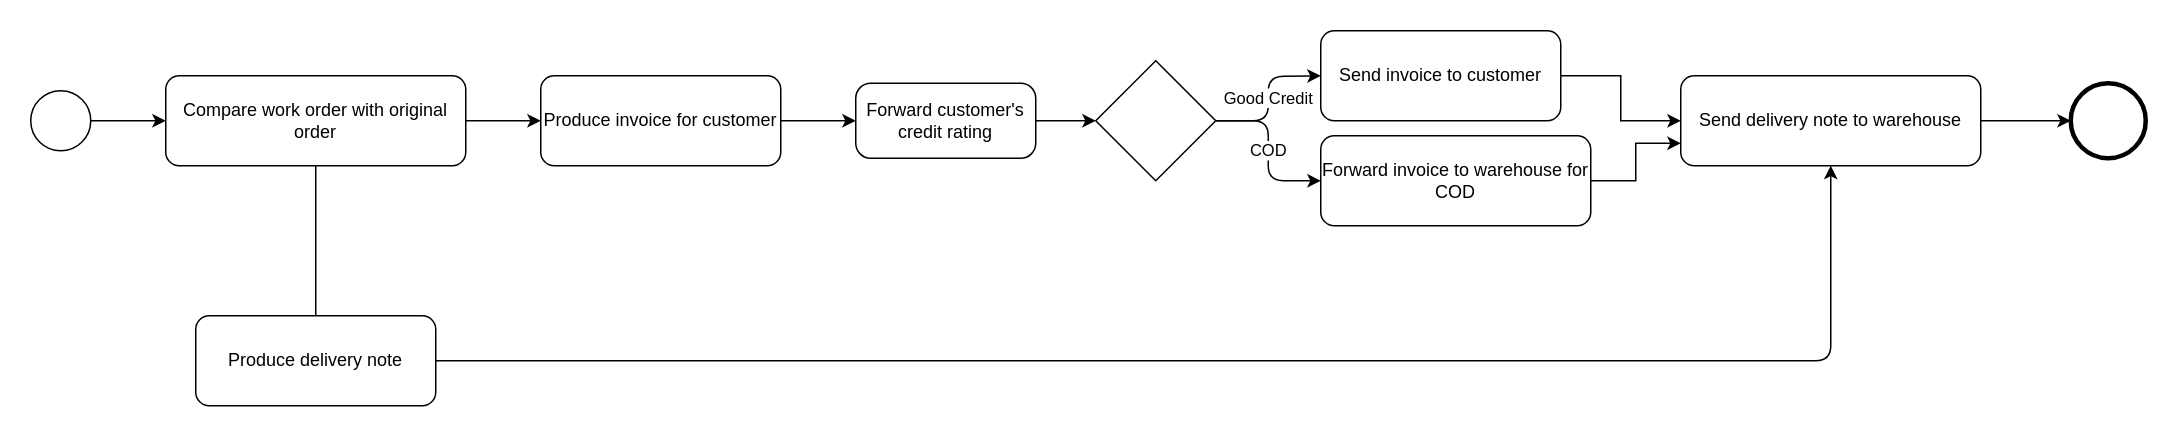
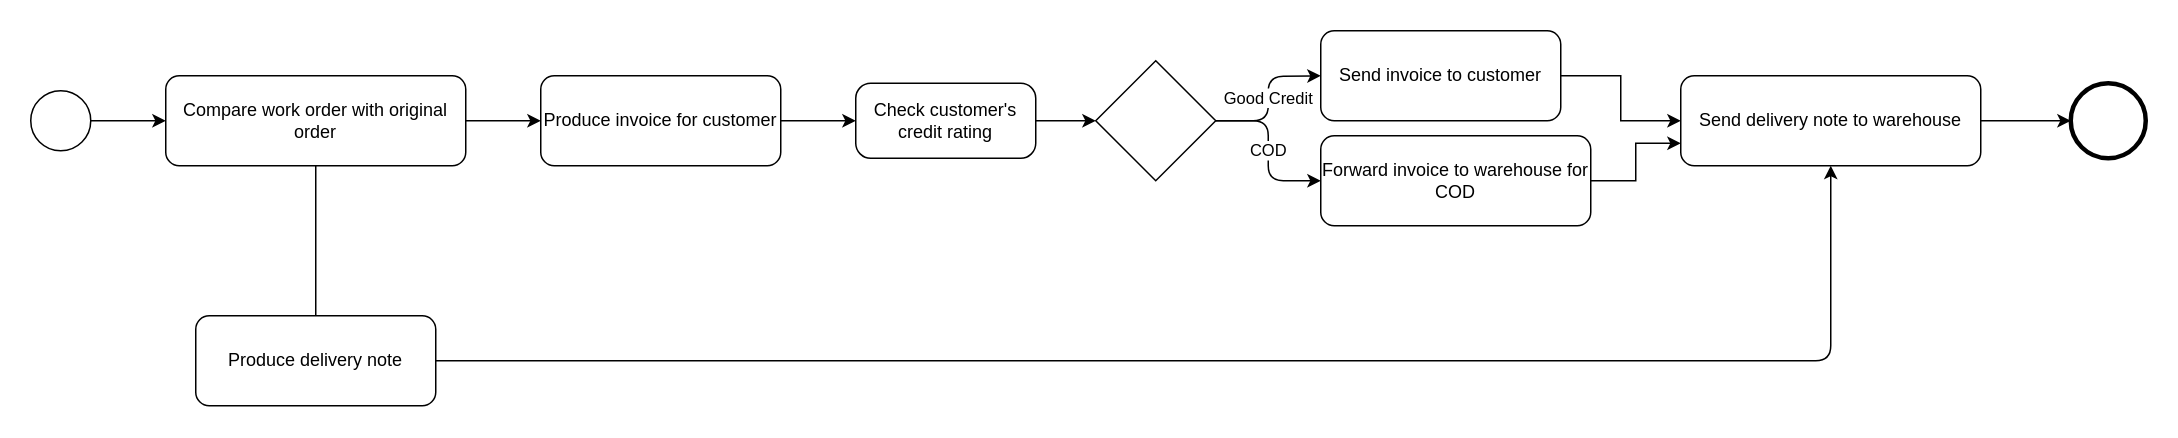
node "Forward customer's credit rating": label "Forward customer's credit rating" -> "Check customer's credit rating"
